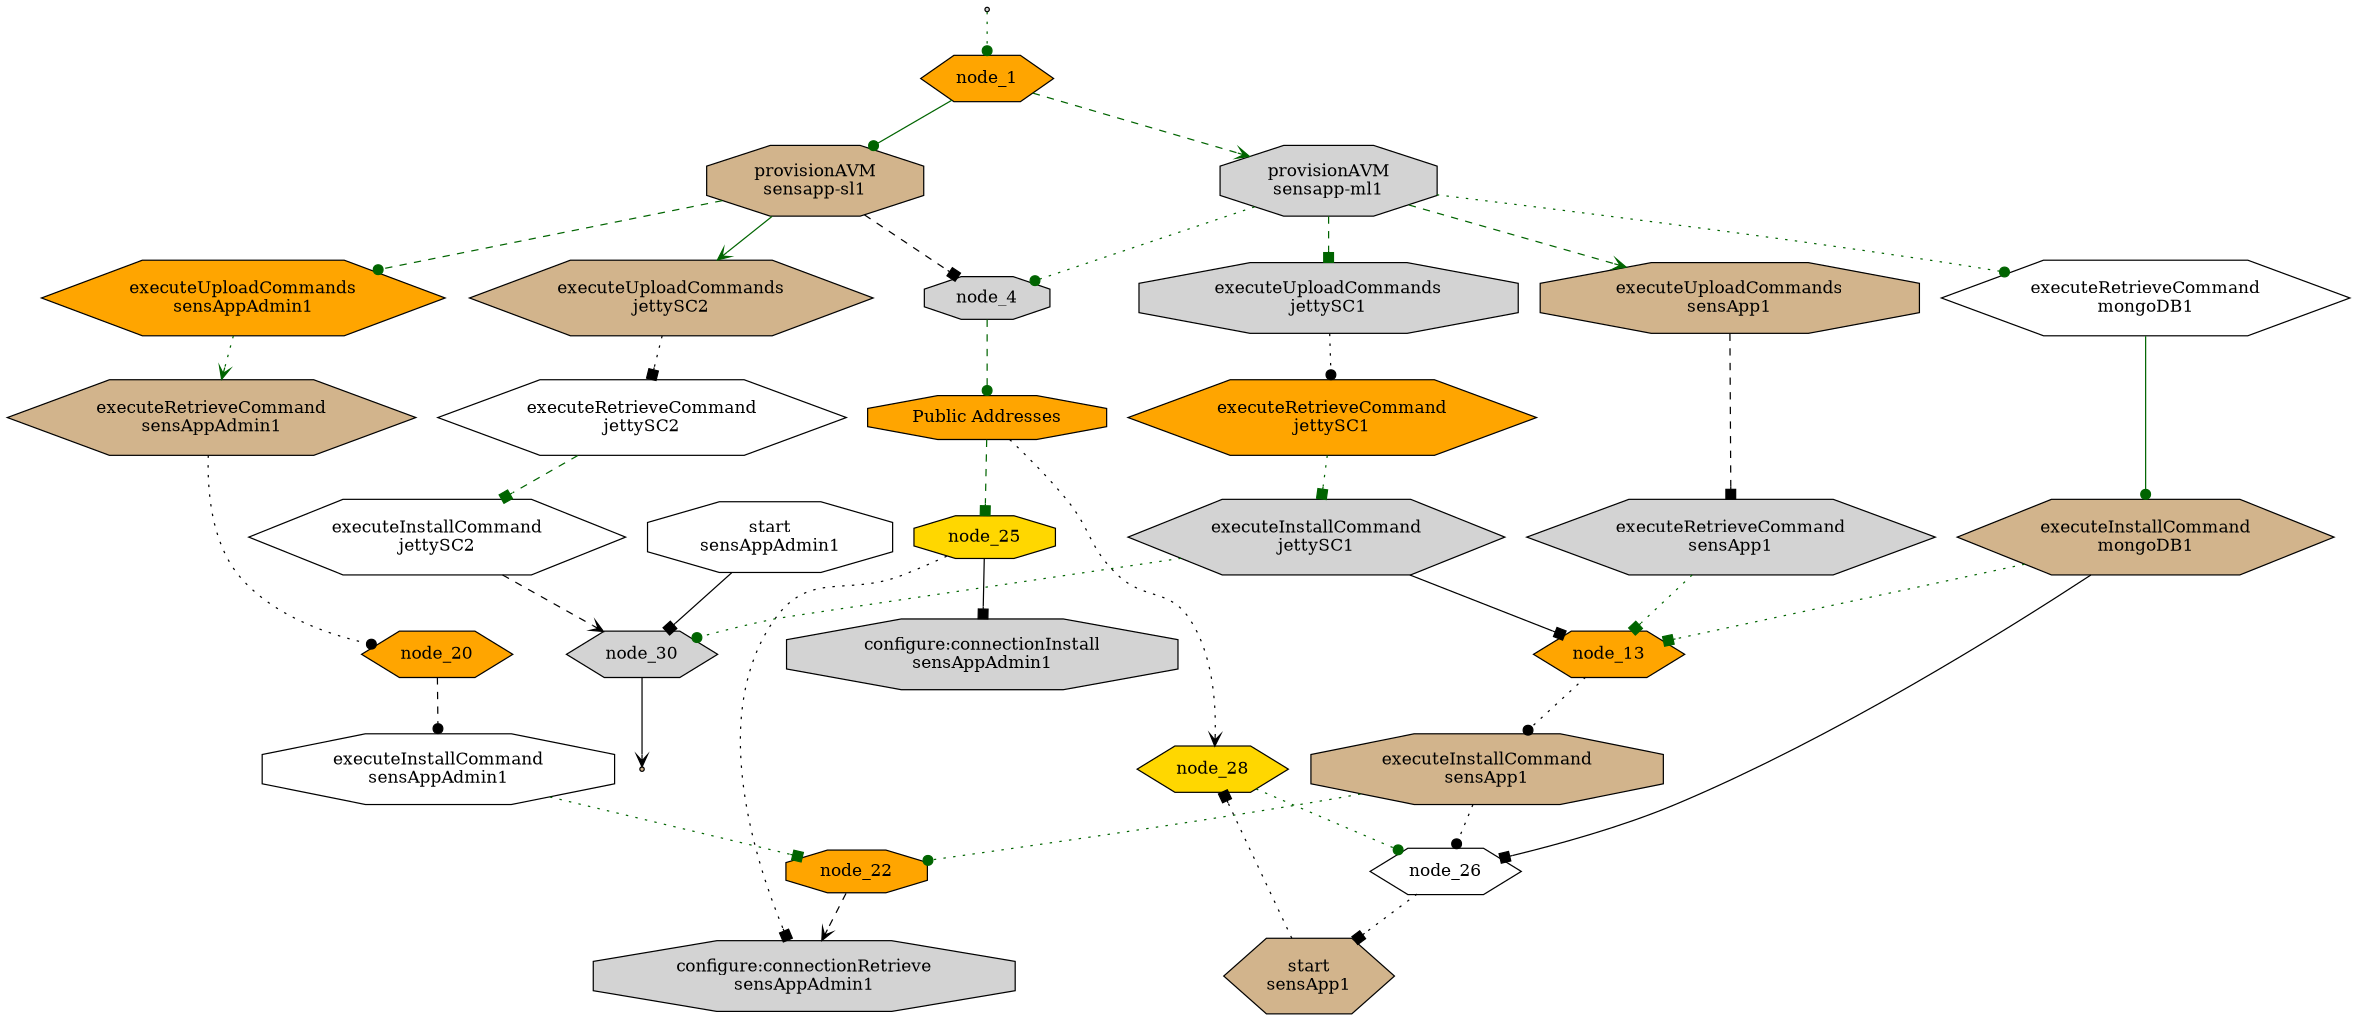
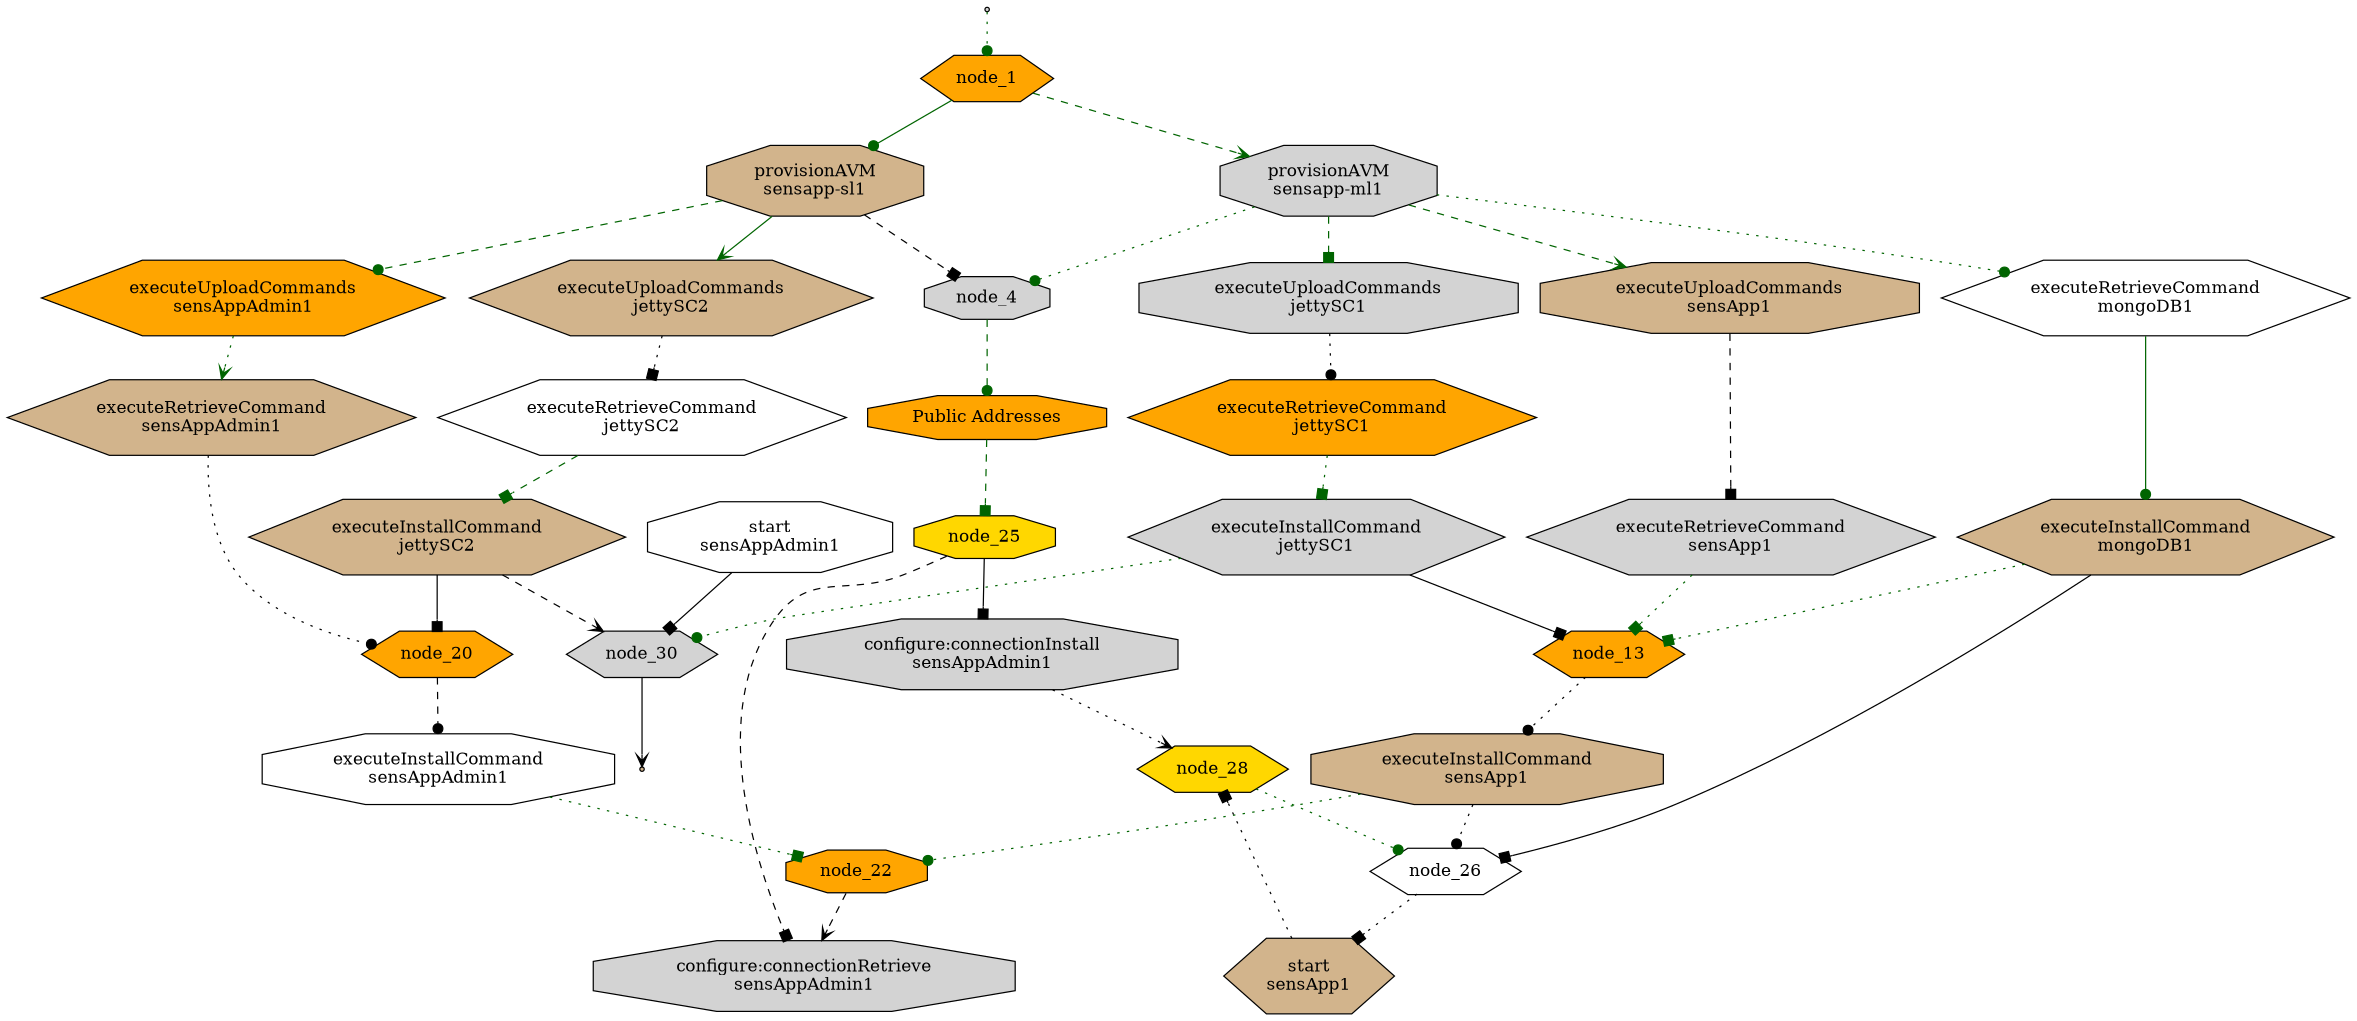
node "executeInstallCommand jettySC2": fillcolor white -> tan
edge "Public Addresses" -> "node_28": now "configure:connectionInstall sensAppAdmin1" -> "node_28"
edge "executeInstallCommand jettySC2" -> "node_20": added
edge "node_25" -> "configure:connectionRetrieve sensAppAdmin1": style dotted -> dashed
